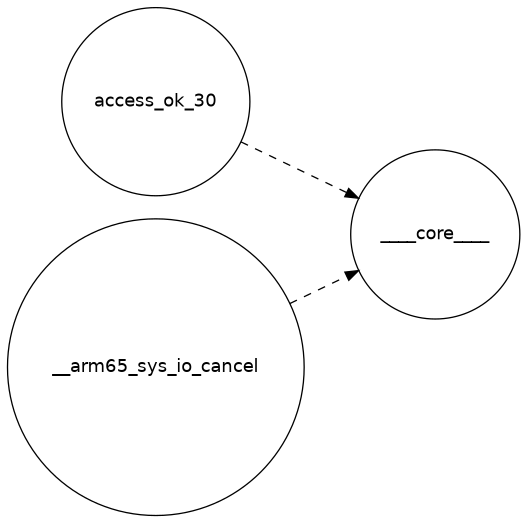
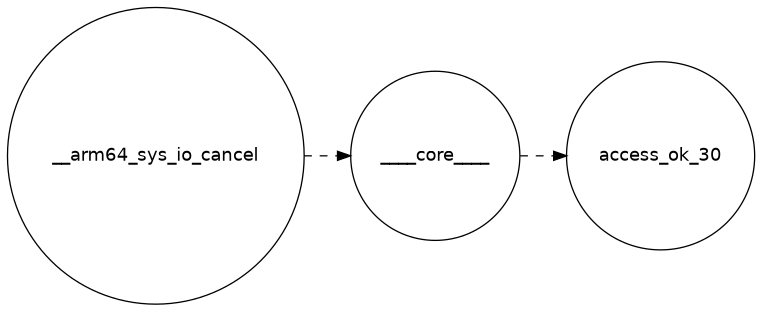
edge "access_ok_30" -> "____core____": reversed
node "__arm65_sys_io_cancel": label "__arm65_sys_io_cancel" -> "__arm64_sys_io_cancel"
